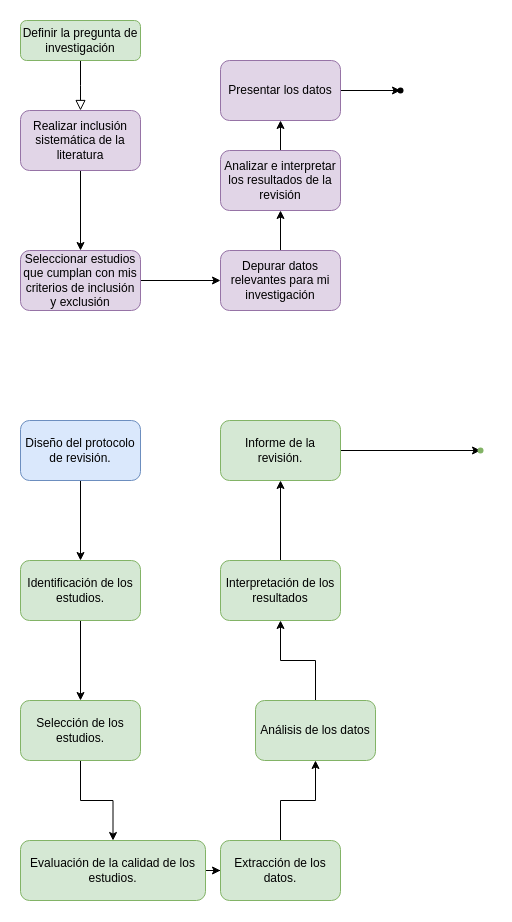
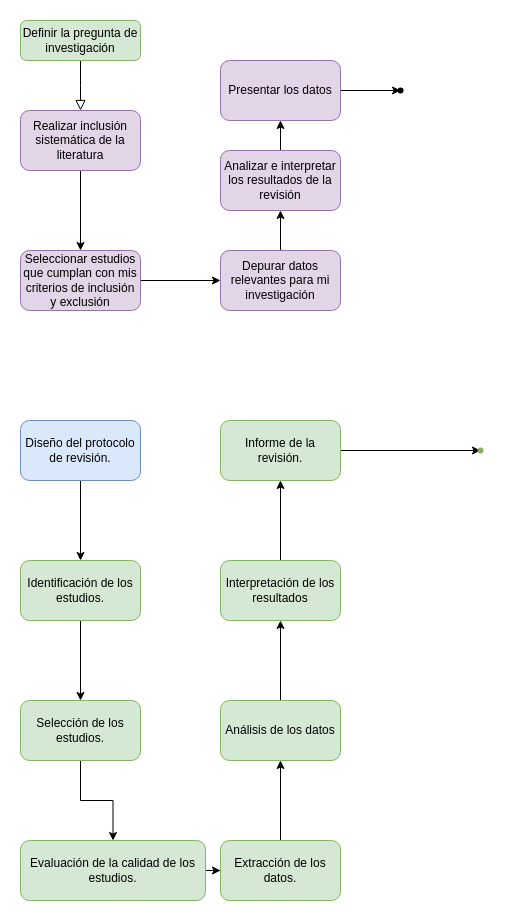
node "Análisis de los datos": moved (316, 731) -> (281, 731)
